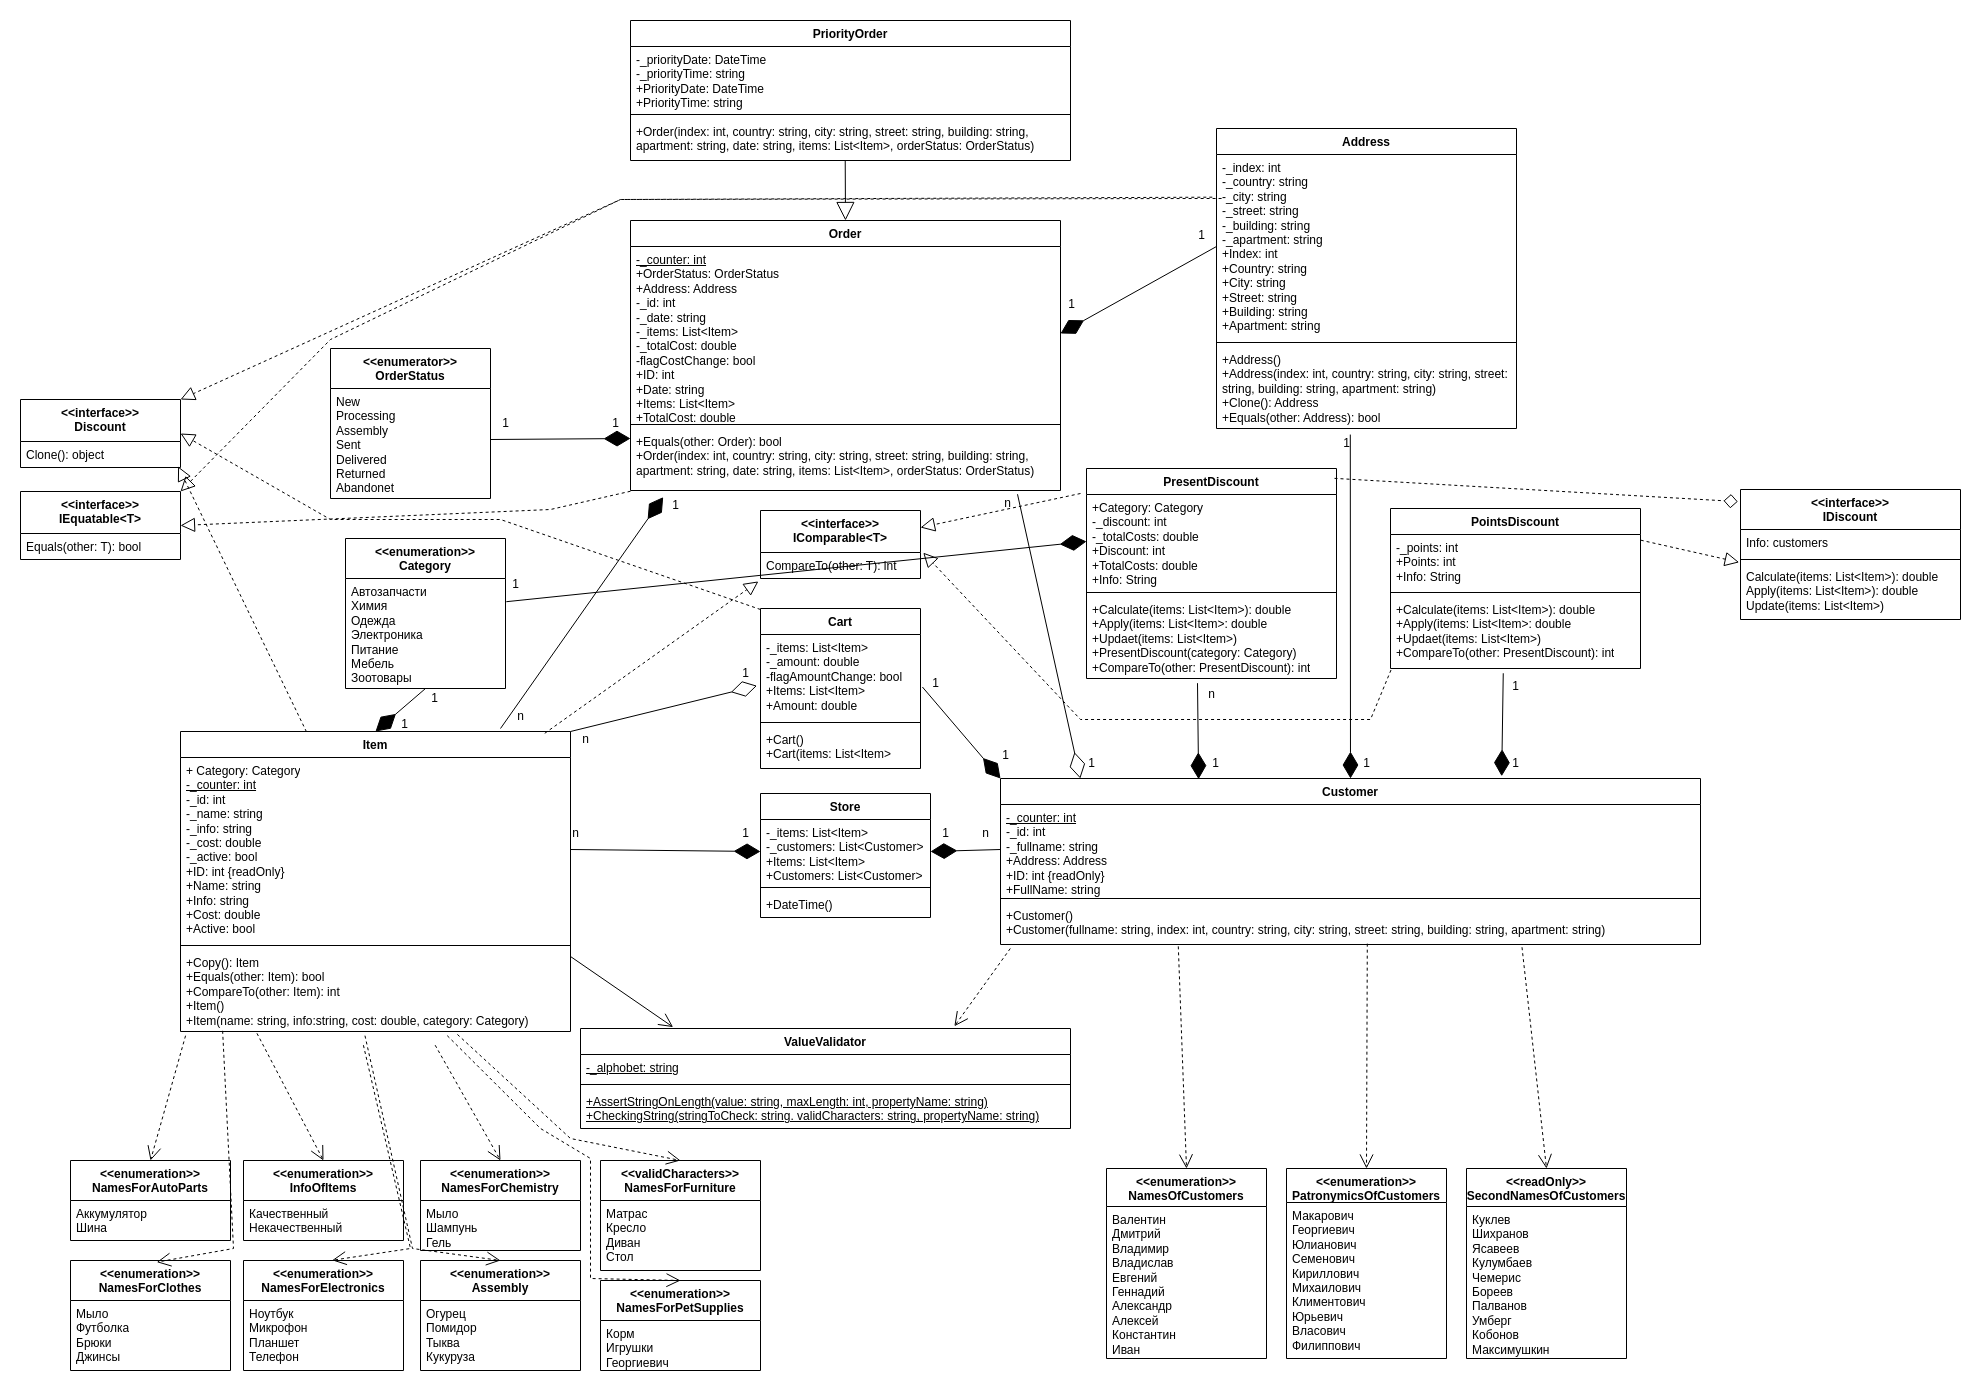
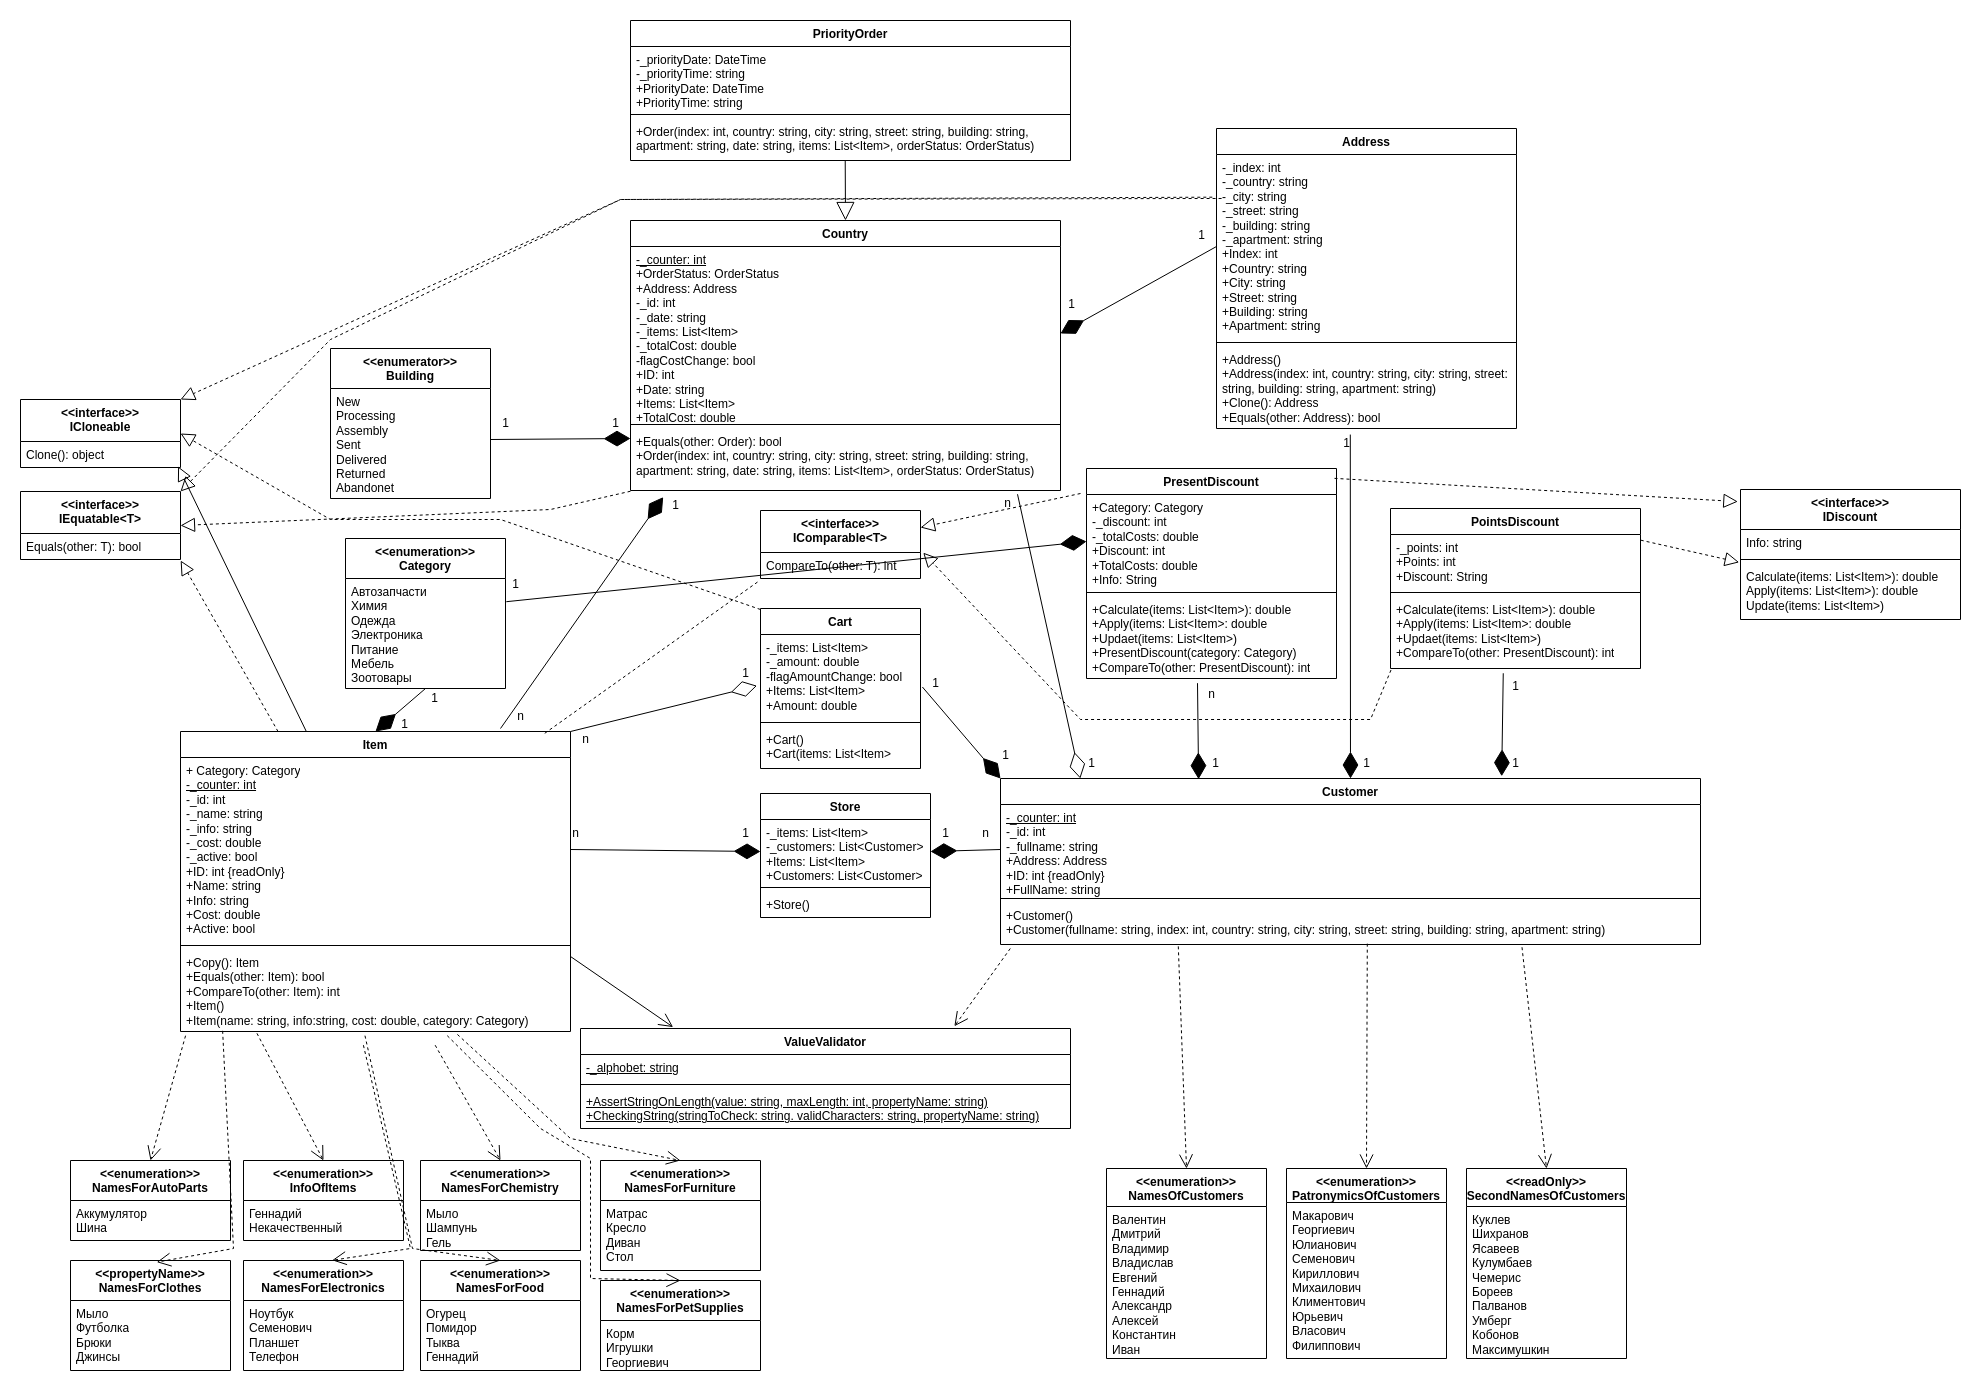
node "Order": label "Order" -> "Country"
node "<<enumerator>> OrderStatus": label "<<enumerator>> OrderStatus" -> "<<enumerator>> Building"
node "<<interface>> Discount": label "<<interface>> Discount" -> "<<interface>> ICloneable"
edge "PresentDiscount" -> "<<interface>> IDiscount": arrowhead diamond -> block
node "Info: customers": label "Info: customers" -> "Info: string"
node "-_points: int +Points: int +Info: String": label "-_points: int +Points: int +Info: String" -> "-_points: int +Points: int +Discount: String"
edge "Item" -> "CompareTo(other: T): int": arrowhead block -> none
edge "Item" -> "Clone(): object": style dashed -> solid
edge "Item" -> "Equals(other: T): bool": added
node "+DateTime()": label "+DateTime()" -> "+Store()"
node "<<validCharacters>> NamesForFurniture": label "<<validCharacters>> NamesForFurniture" -> "<<enumeration>> NamesForFurniture"
node "Качественный Некачественный": label "Качественный Некачественный" -> "Геннадий Некачественный"
node "<<enumeration>> NamesForClothes": label "<<enumeration>> NamesForClothes" -> "<<propertyName>> NamesForClothes"
node "<<enumeration>> Assembly": label "<<enumeration>> Assembly" -> "<<enumeration>> NamesForFood"
node "Ноутбук Микрофон Планшет Телефон": label "Ноутбук Микрофон Планшет Телефон" -> "Ноутбук Семенович Планшет Телефон"
node "Огурец Помидор Тыква Кукуруза": label "Огурец Помидор Тыква Кукуруза" -> "Огурец Помидор Тыква Геннадий"
